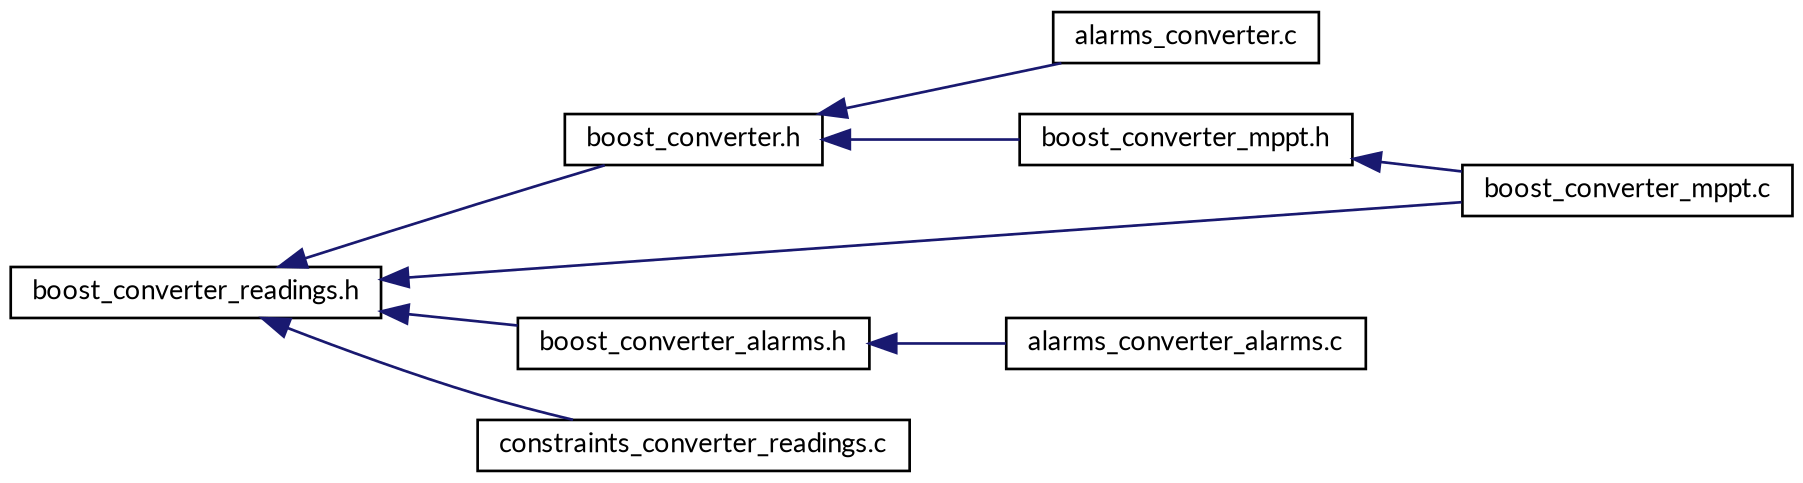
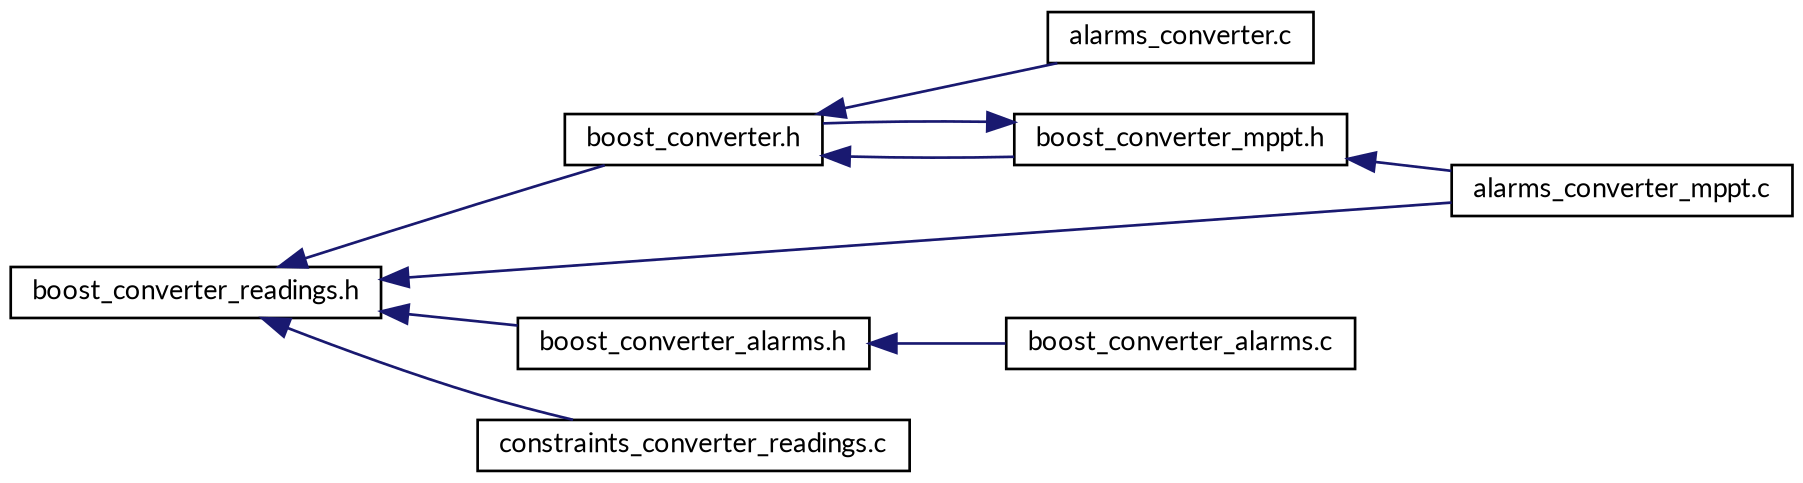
edge "boost_converter.h" -> "boost_converter_mppt.h": added
node "boost_converter_mppt.c": label "boost_converter_mppt.c" -> "alarms_converter_mppt.c"
node "alarms_converter_alarms.c": label "alarms_converter_alarms.c" -> "boost_converter_alarms.c"
